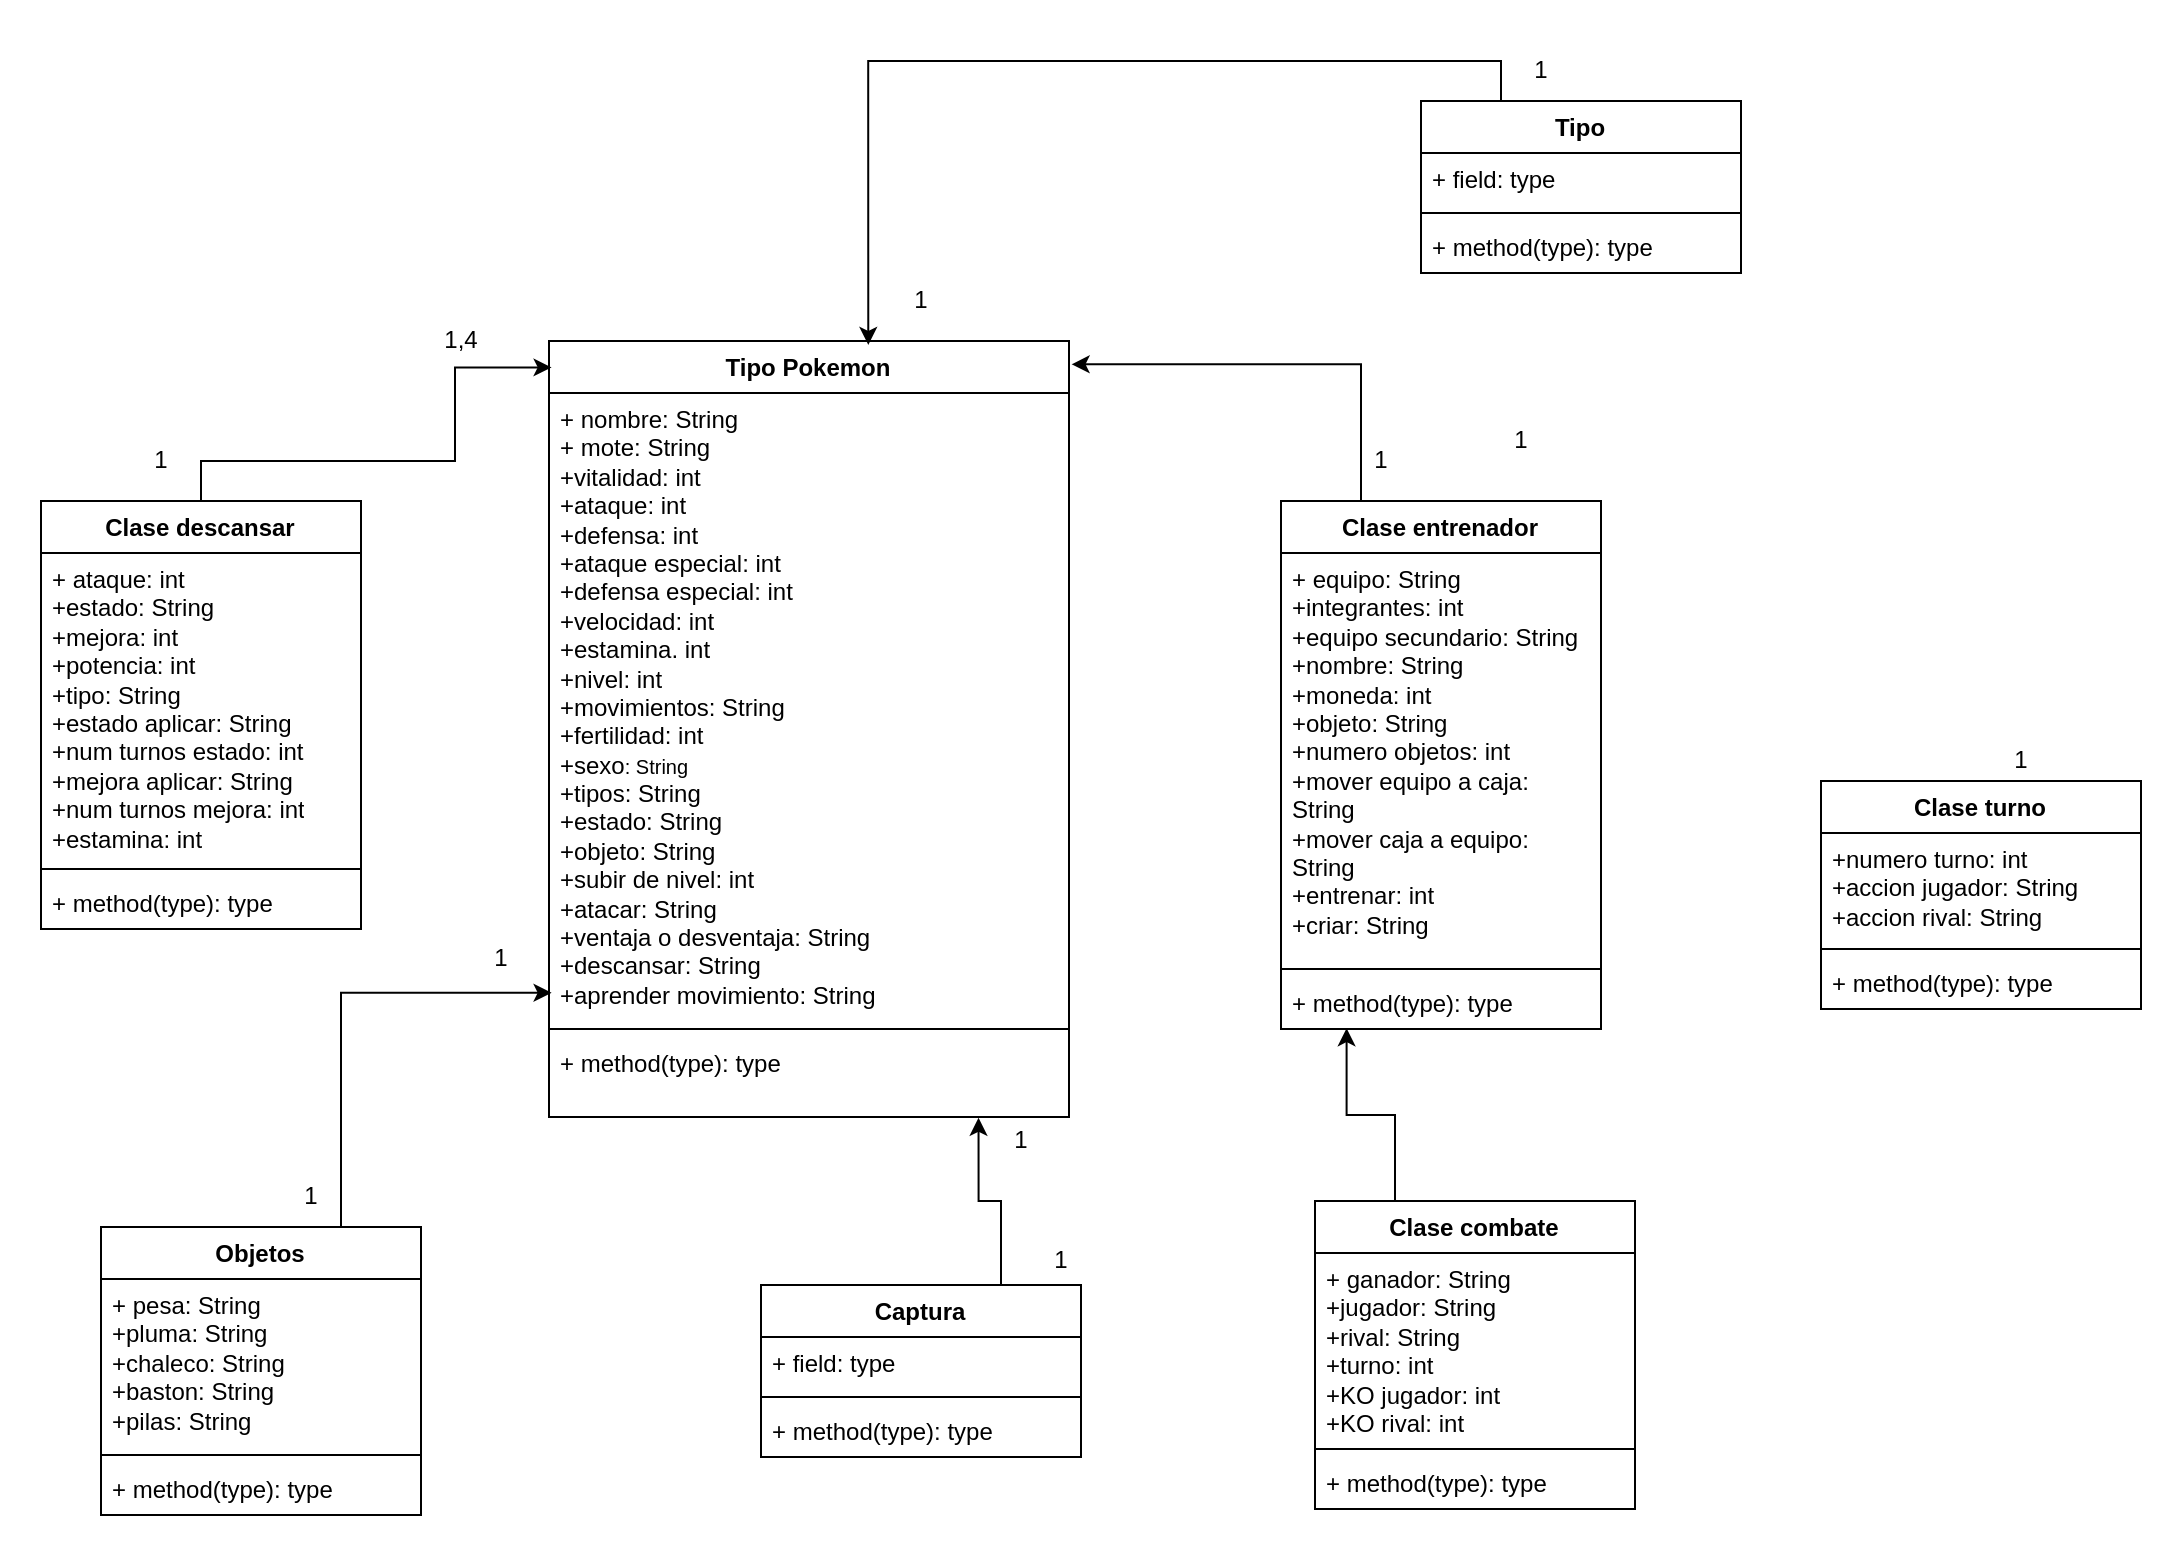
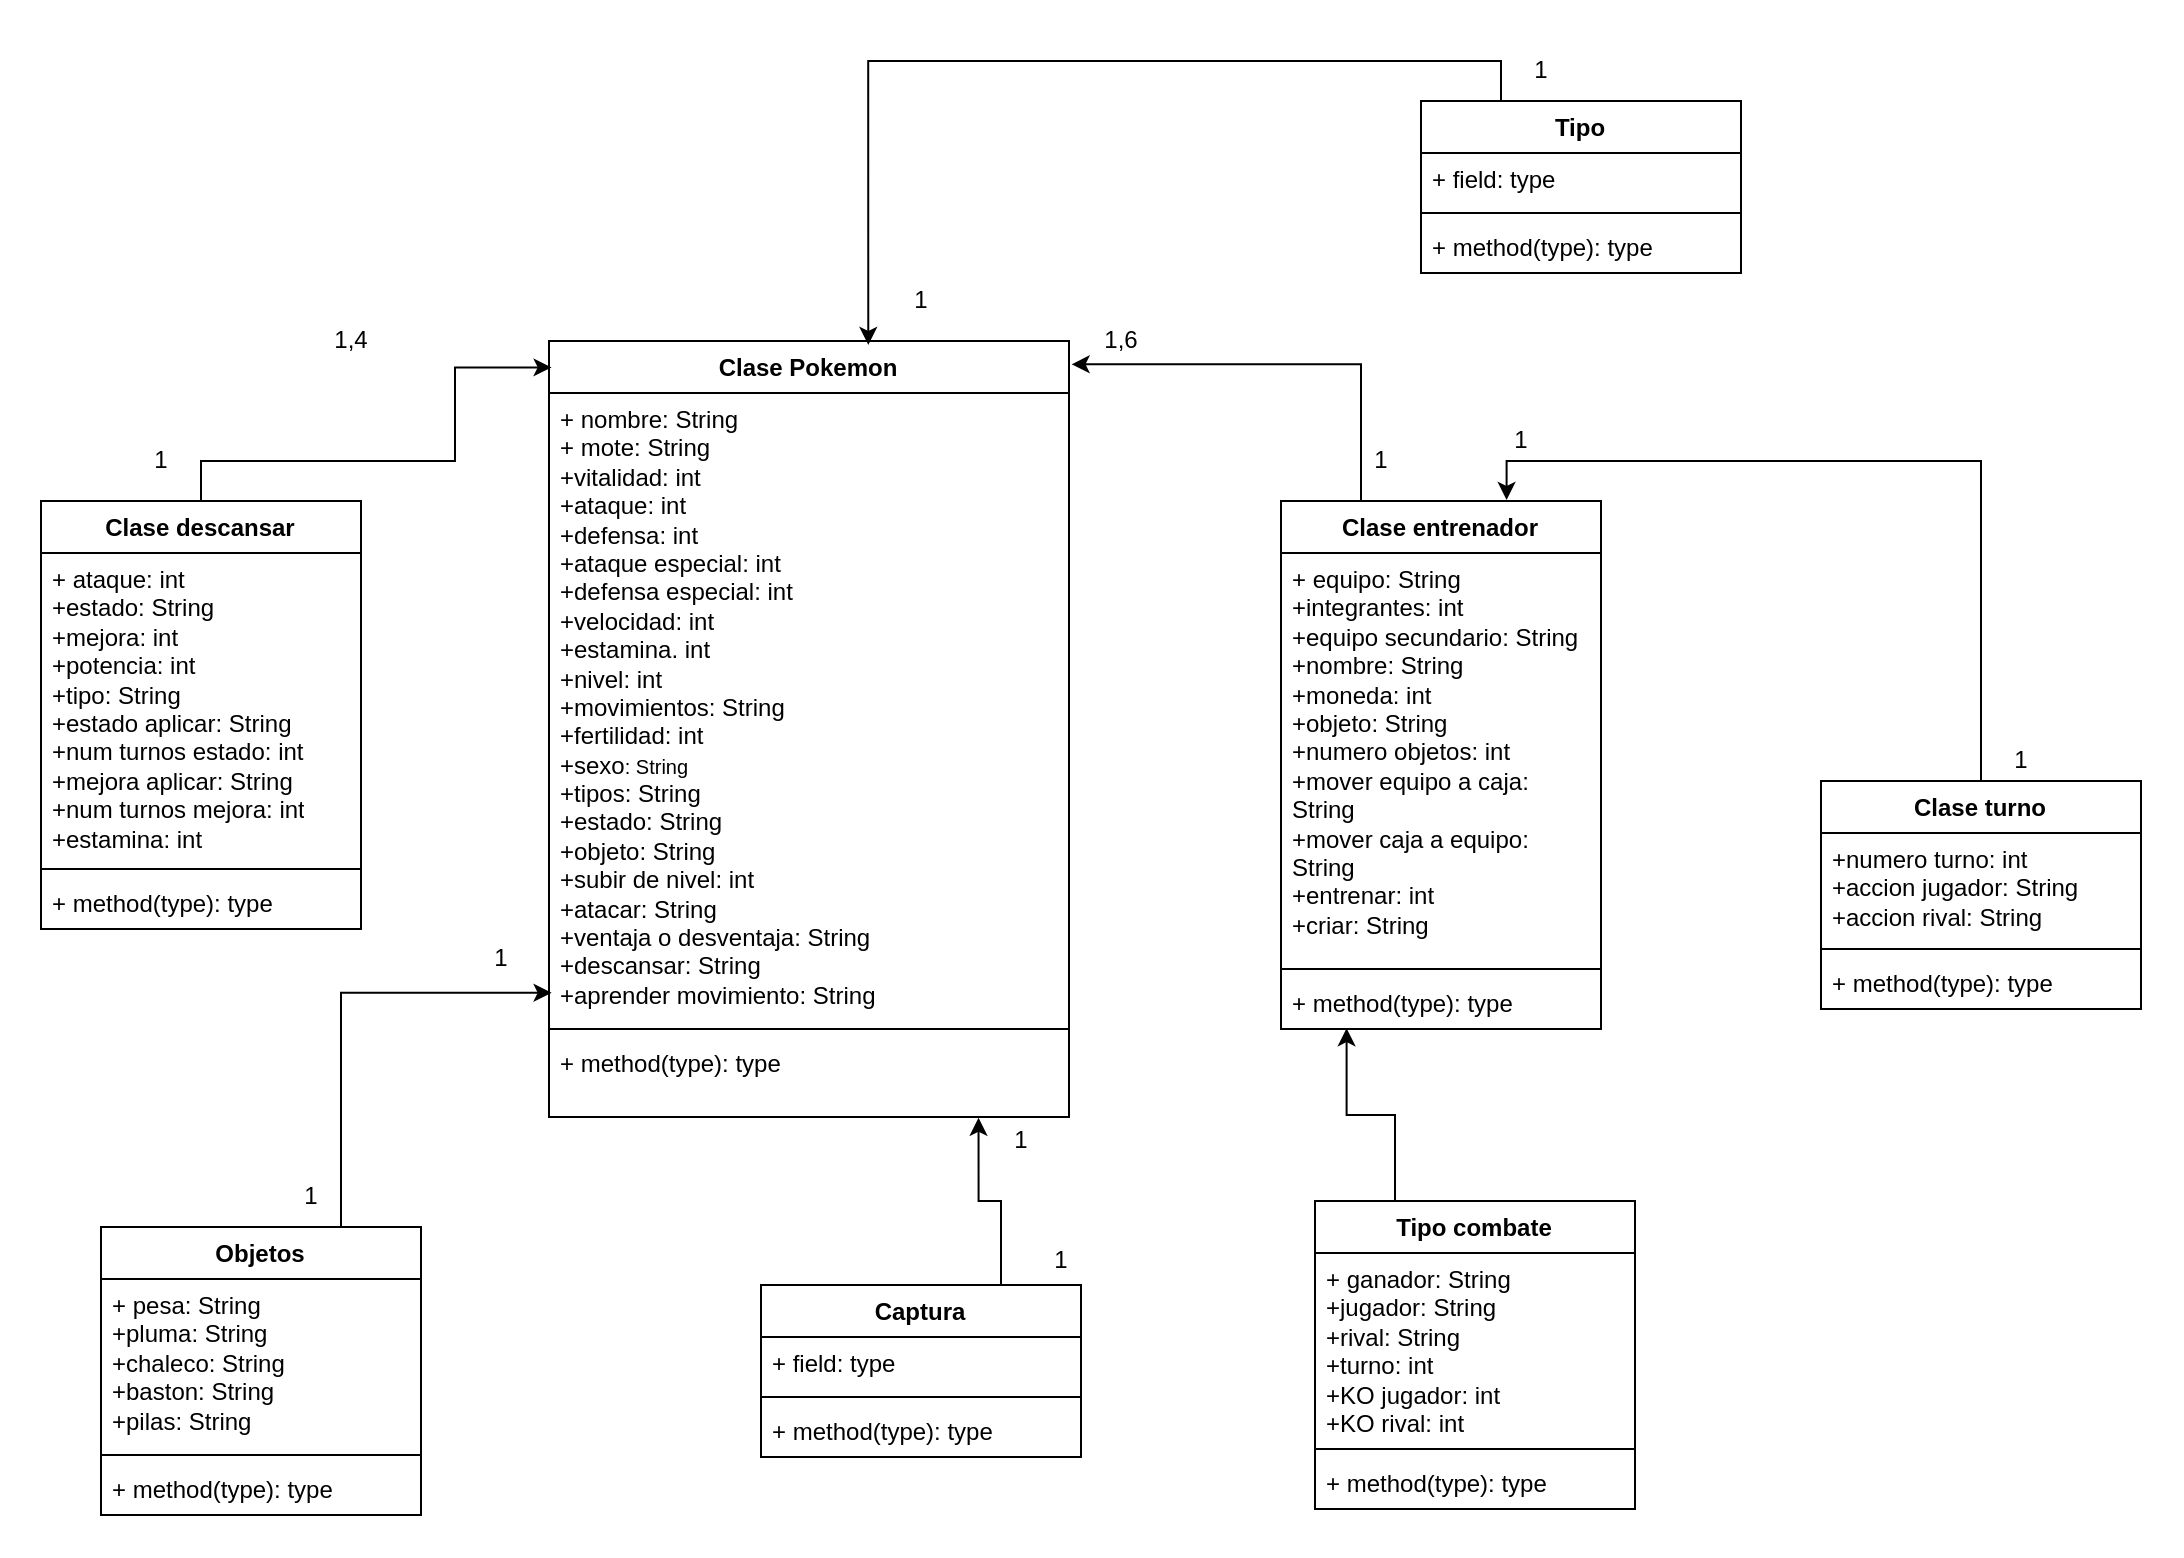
node "1,4": moved (461, 341) -> (351, 341)
node "1,6": added
node "Tipo Pokemon": label "Tipo Pokemon" -> "Clase Pokemon"
edge "Clase turno" -> "Clase entrenador": added
node "Clase combate": label "Clase combate" -> "Tipo combate"
